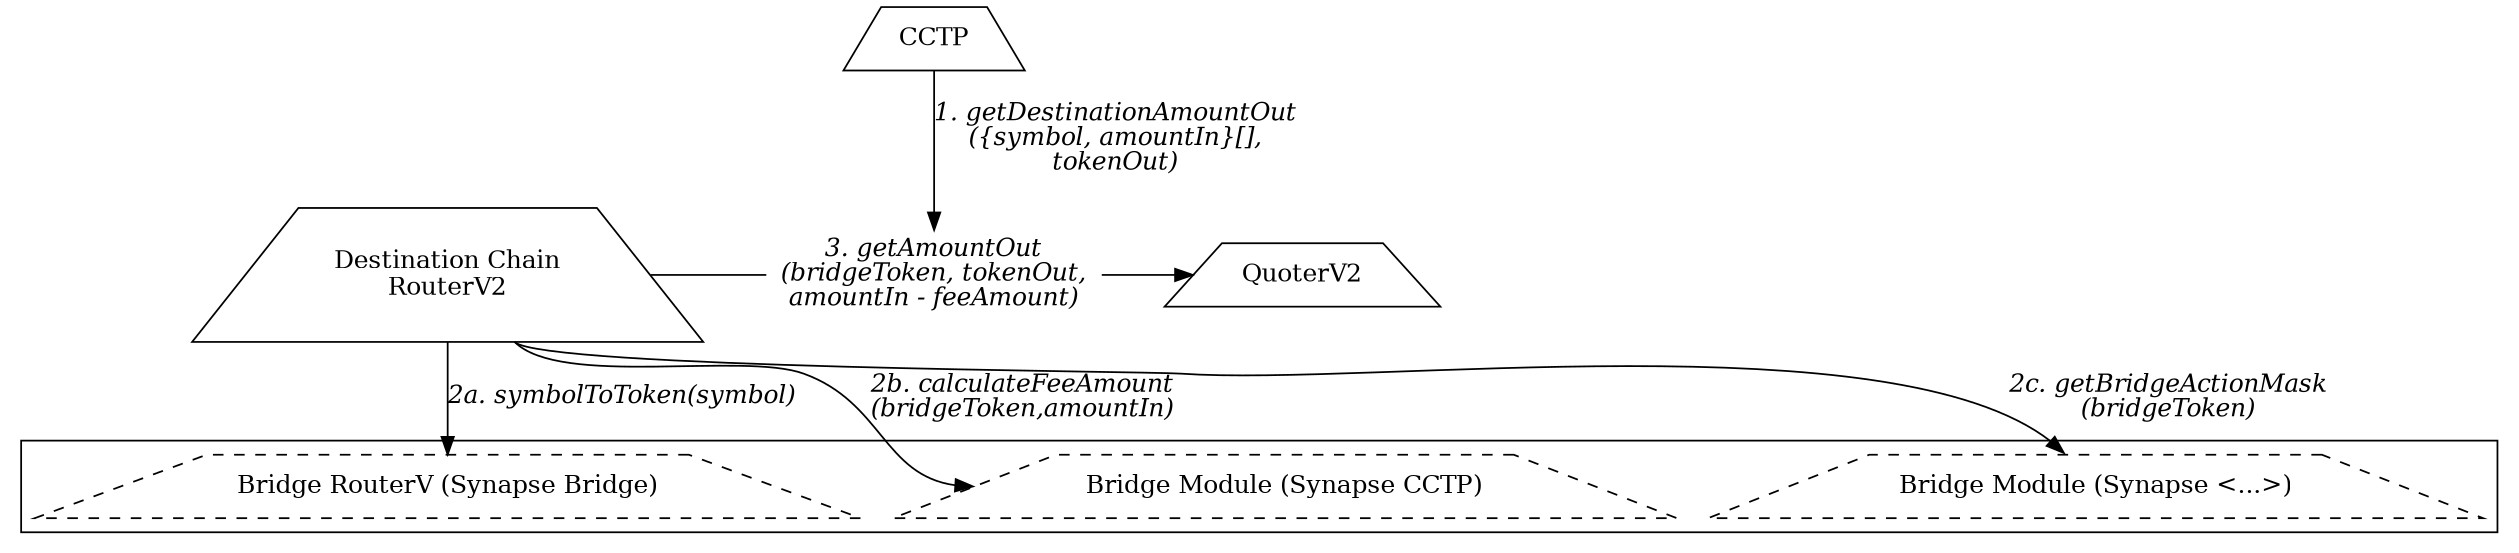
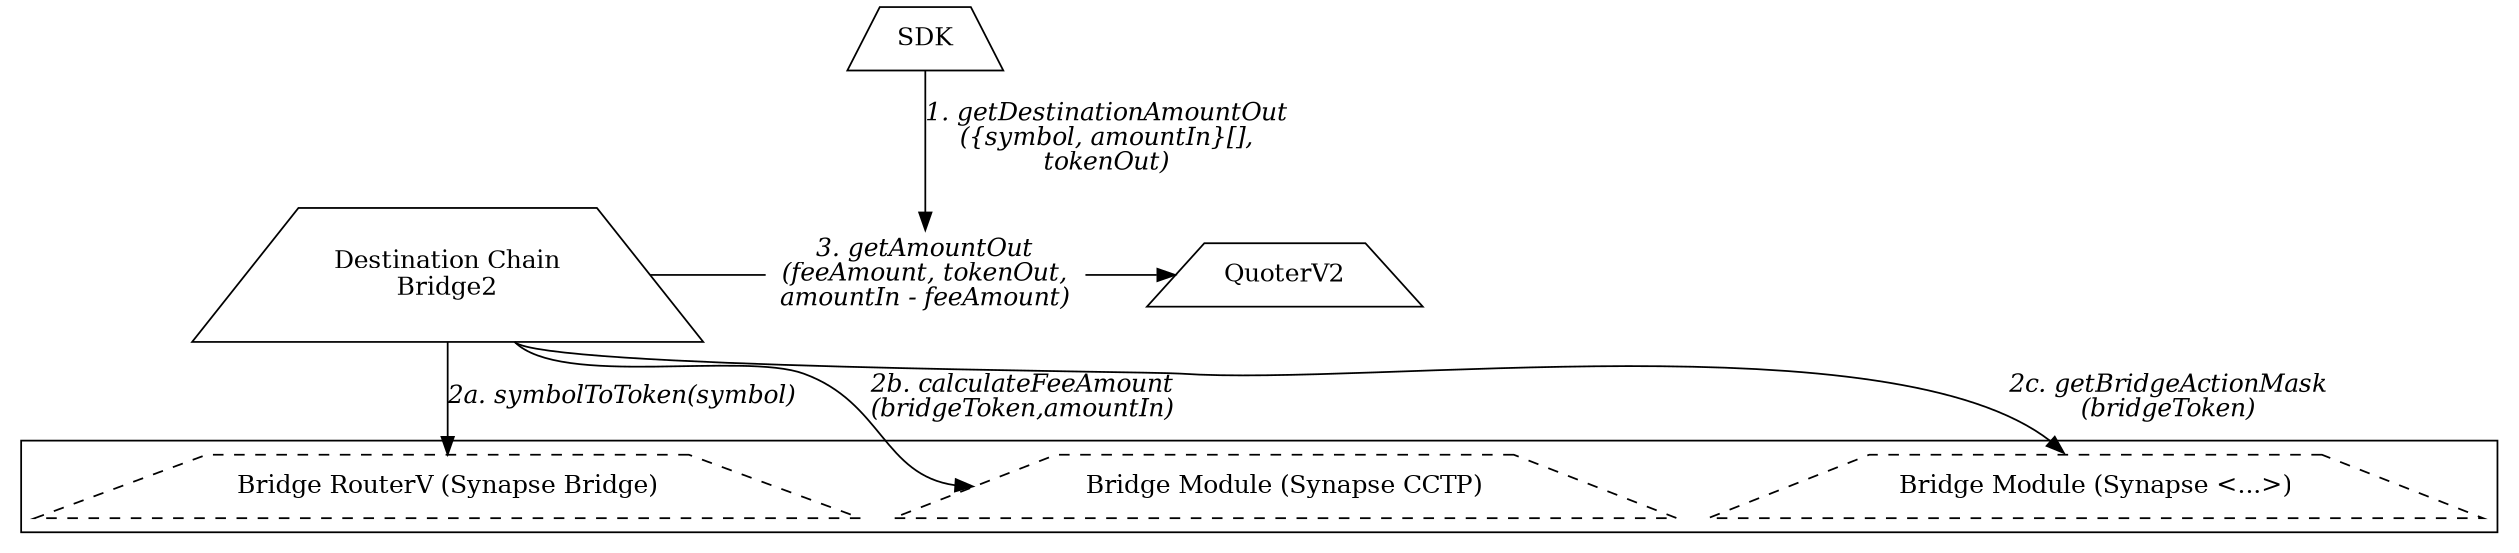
node "CCTP": label "CCTP" -> "SDK"
node "3. getAmountOut": text "(bridgeToken, tokenOut," -> "(feeAmount, tokenOut,"
node "Destination Chain RouterV2": label "Destination Chain RouterV2" -> "Destination Chain Bridge2"
